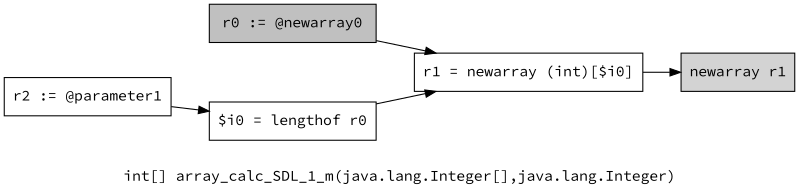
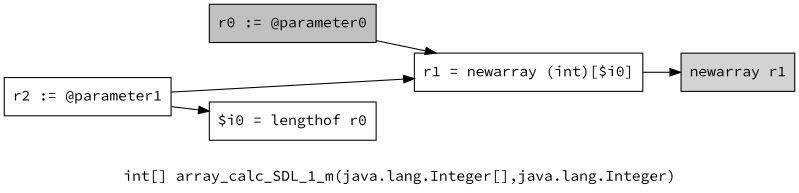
node "r0 := @newarray0": label "r0 := @newarray0" -> "r0 := @parameter0"
edge "$i0 = lengthof r0" -> "r1 = newarray (int)[$i0]": now "r2 := @parameter1" -> "r1 = newarray (int)[$i0]"
